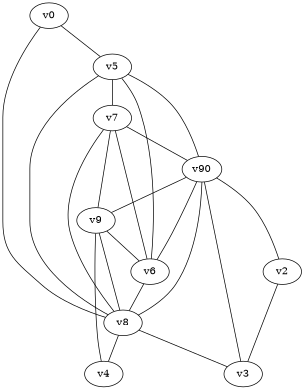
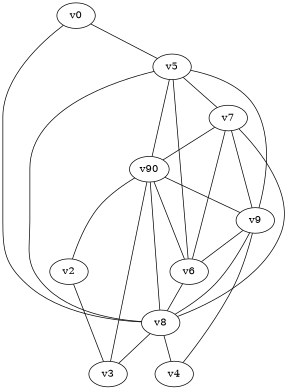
edge "v5" -- "v9": added
